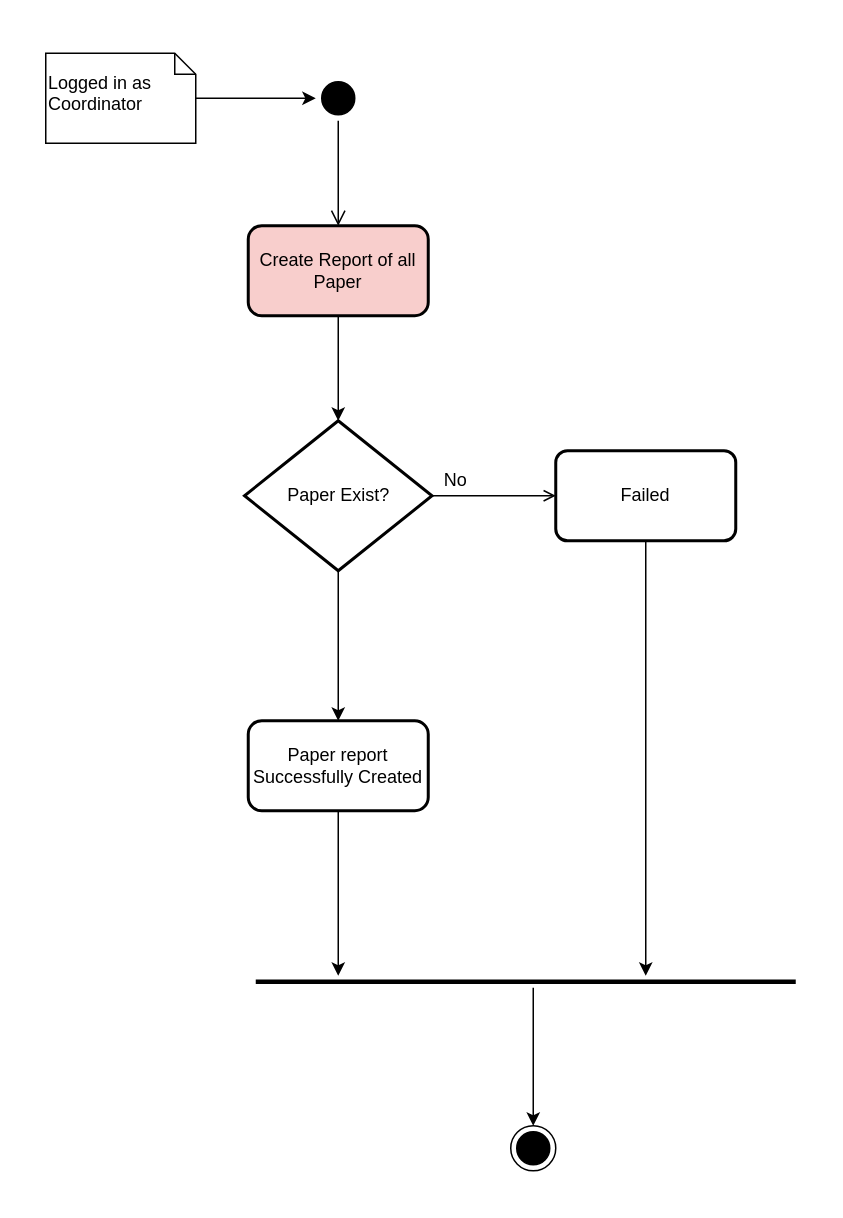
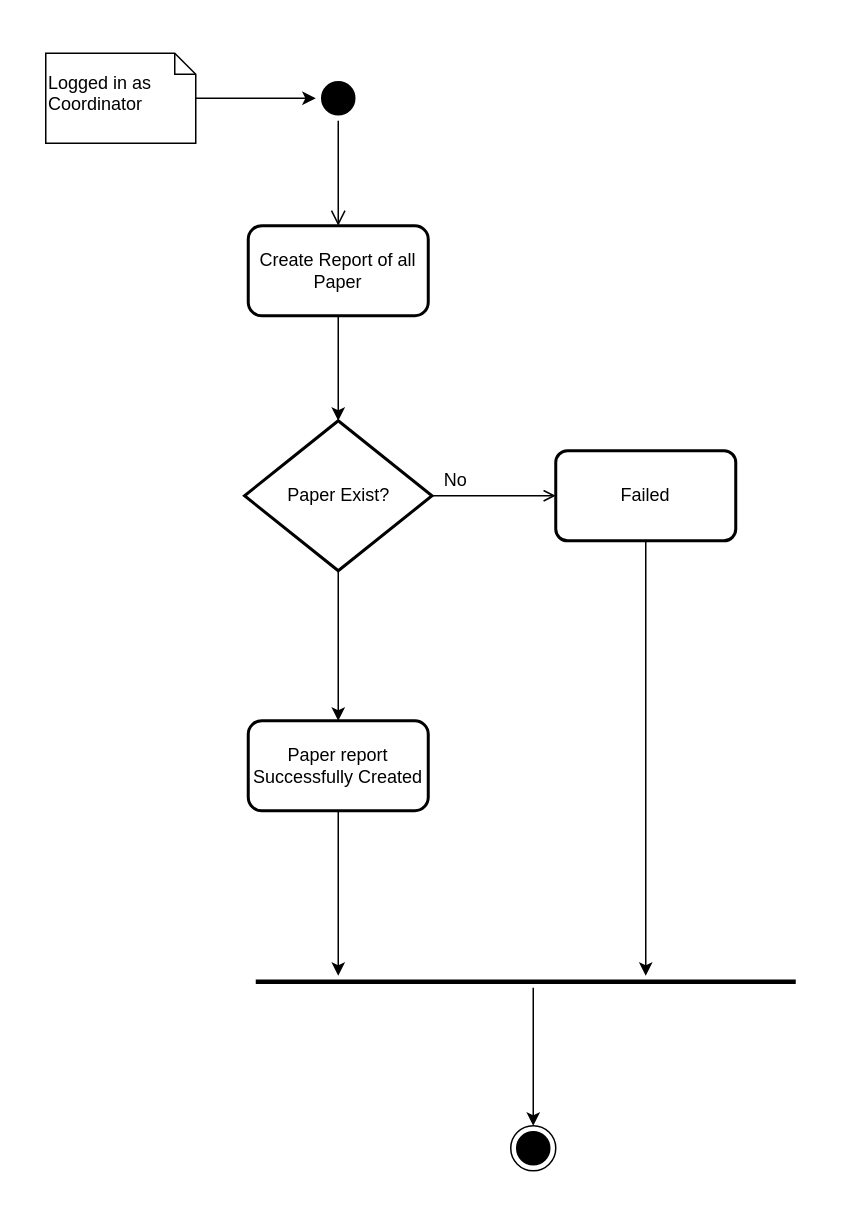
node "Create Report of all Paper": fillcolor #f8cecc -> #ffffff
